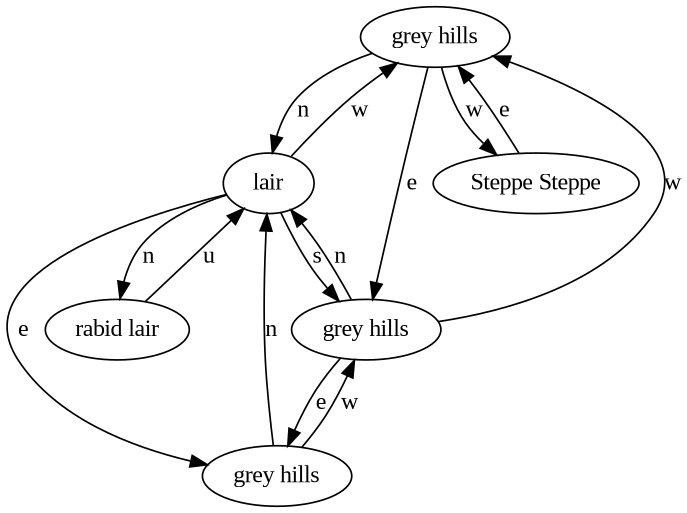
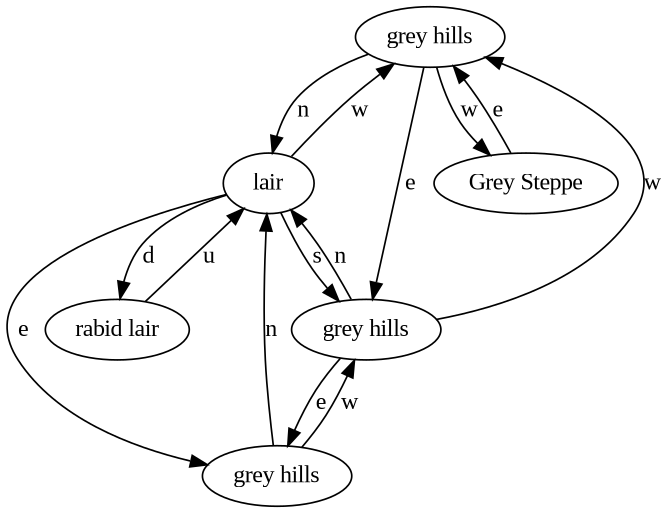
node "Steppe Steppe": label "Steppe Steppe" -> "Grey Steppe"
edge "lair" -> "rabid lair": label "n" -> "d"
